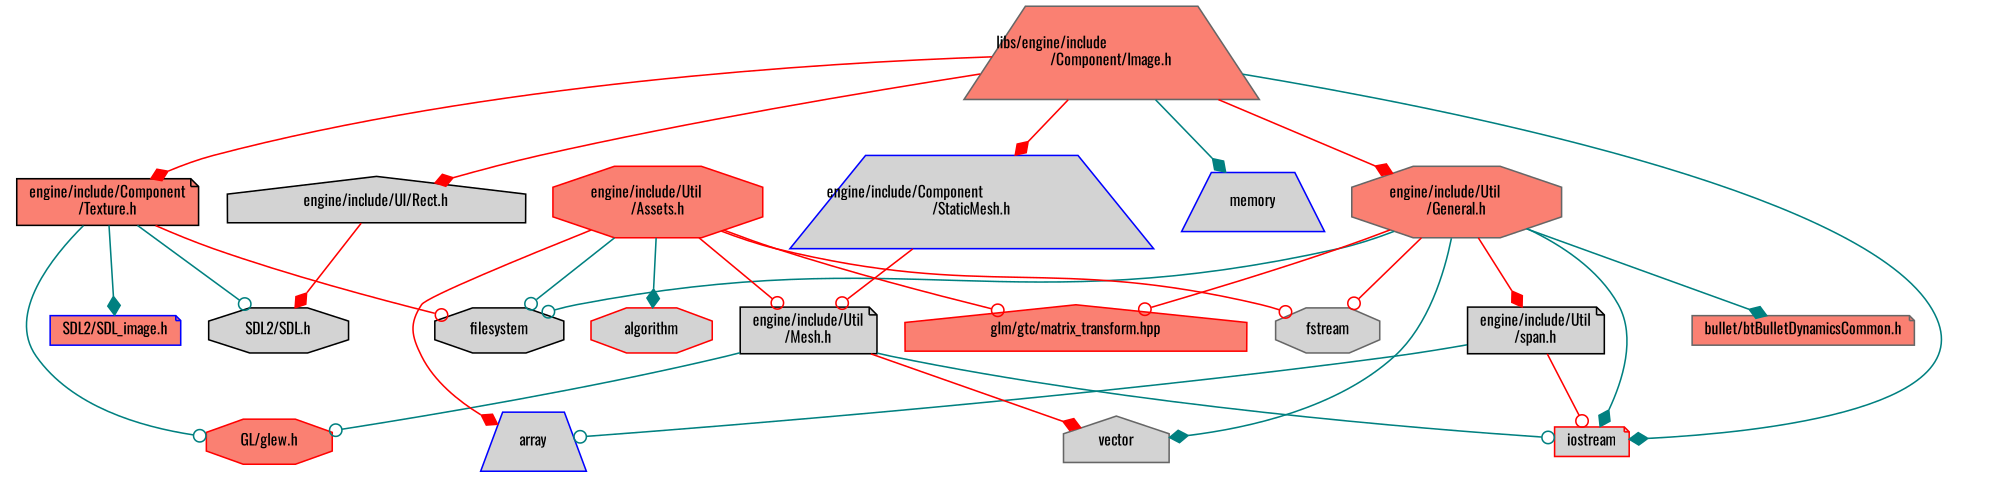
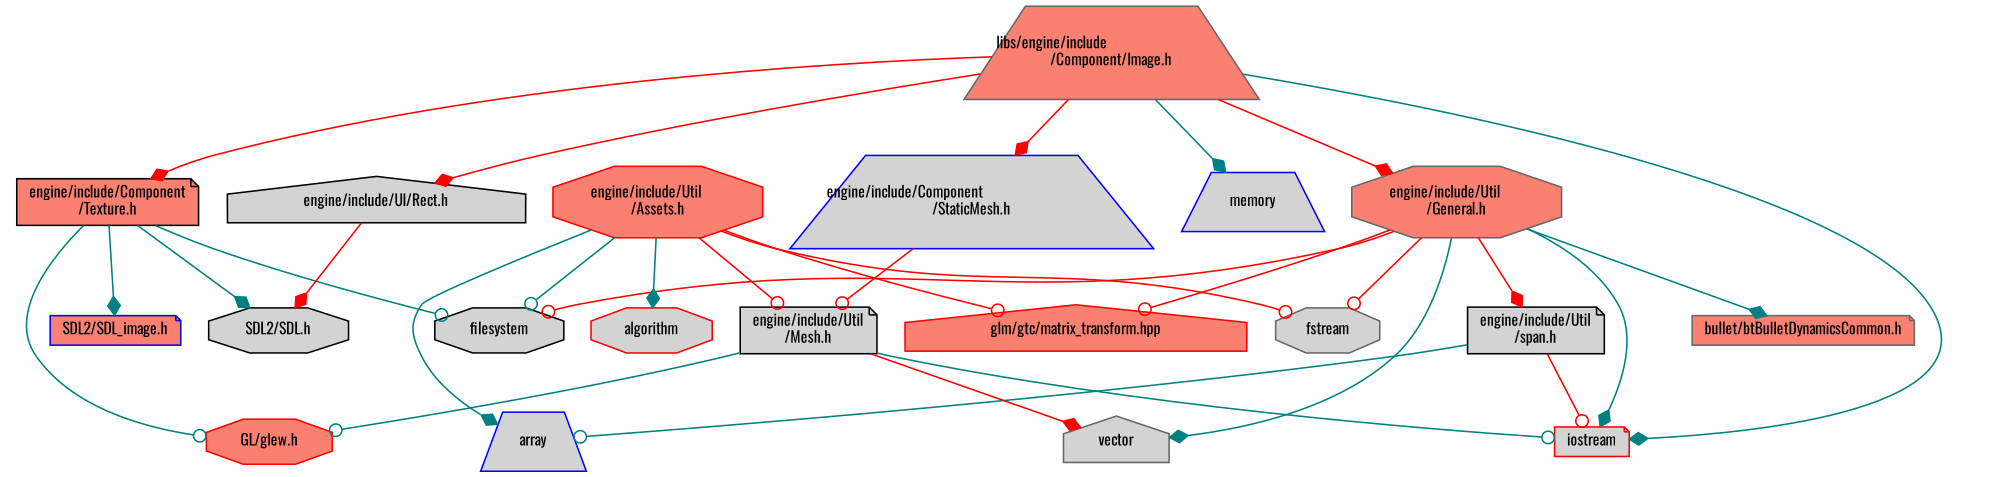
edge "engine/include/Component /Texture.h" -> "SDL2/SDL.h": arrowhead odot -> diamond
edge "engine/include/Component /Texture.h" -> "filesystem": color red -> teal
edge "engine/include/Util /General.h" -> "filesystem": color teal -> red
edge "engine/include/Util /Assets.h" -> "array": color red -> teal
